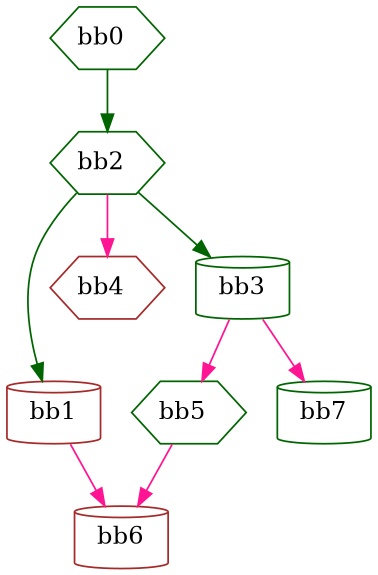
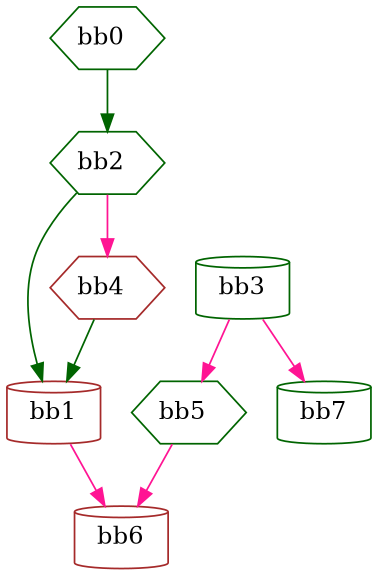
edge "bb2" -> "bb3": removed
edge "bb4" -> "bb1": added
